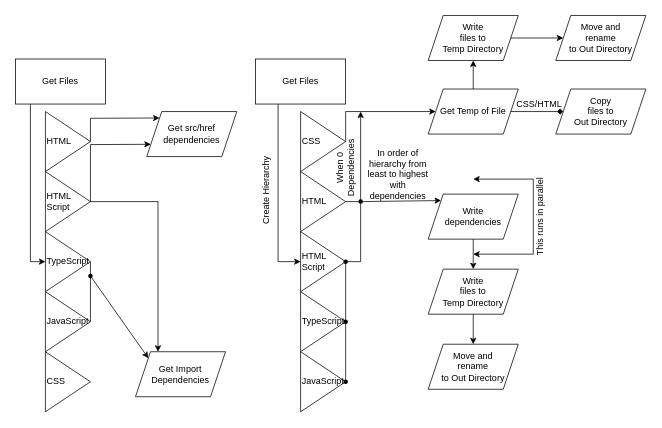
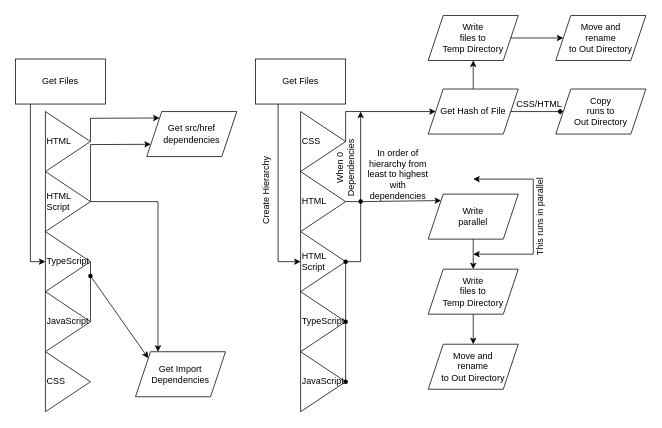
node "Get Temp of File": label "Get Temp of File" -> "Get Hash of File"
node "Copy files to Out Directory": label "Copy files to Out Directory" -> "Copy runs to Out Directory"
node "Write dependencies": label "Write dependencies" -> "Write parallel"
